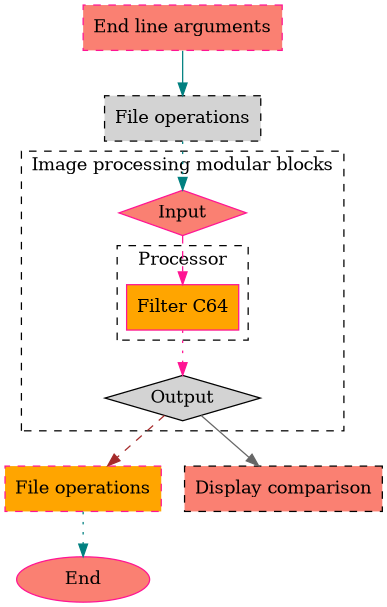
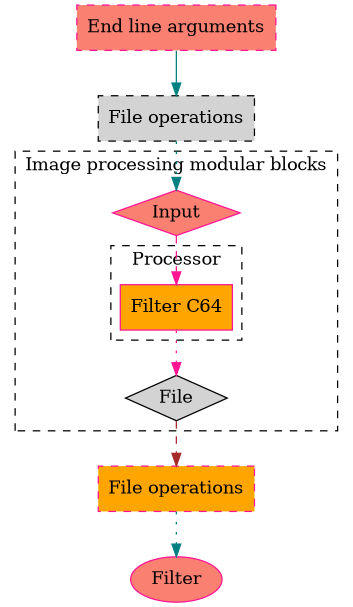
node "Output": label "Output" -> "File"
node "Display comparison": removed
node "End": label "End" -> "Filter"
